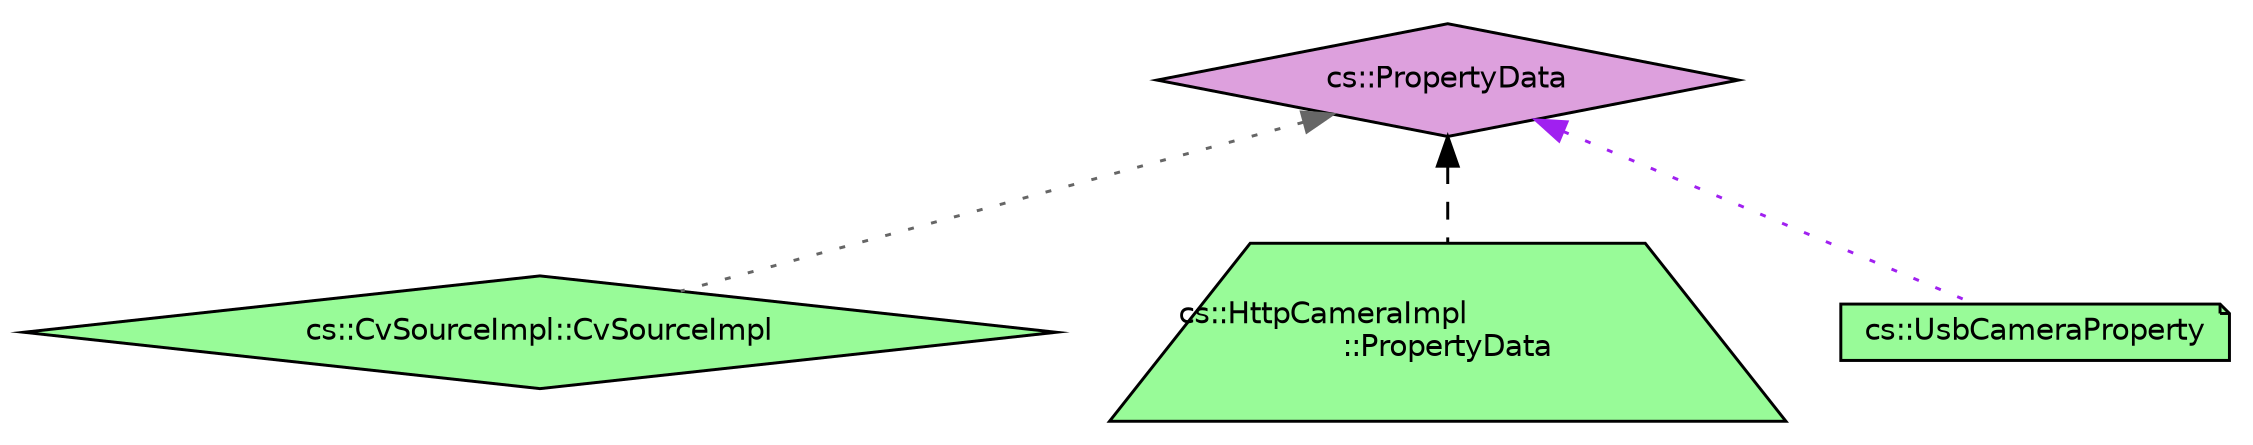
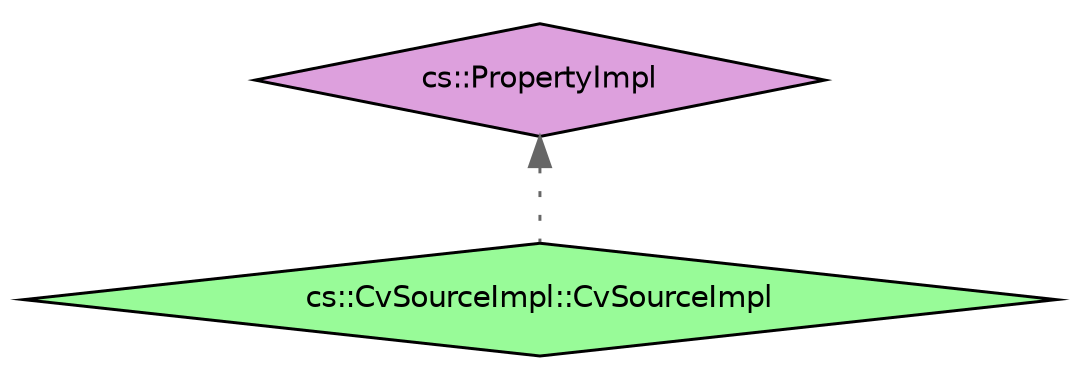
node "cs::PropertyData": label "cs::PropertyData" -> "cs::PropertyImpl"
node "cs::HttpCameraImpl ::PropertyData": removed
node "cs::UsbCameraProperty": removed
